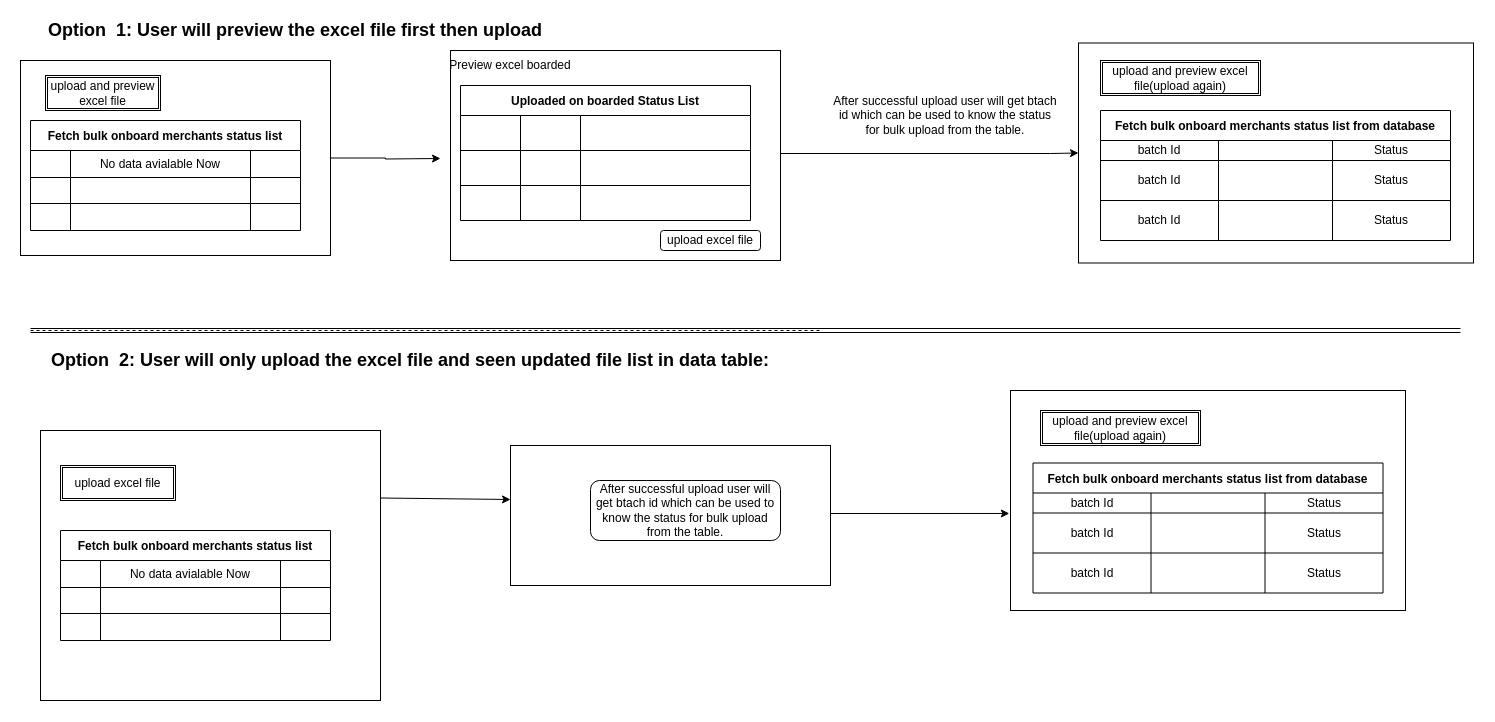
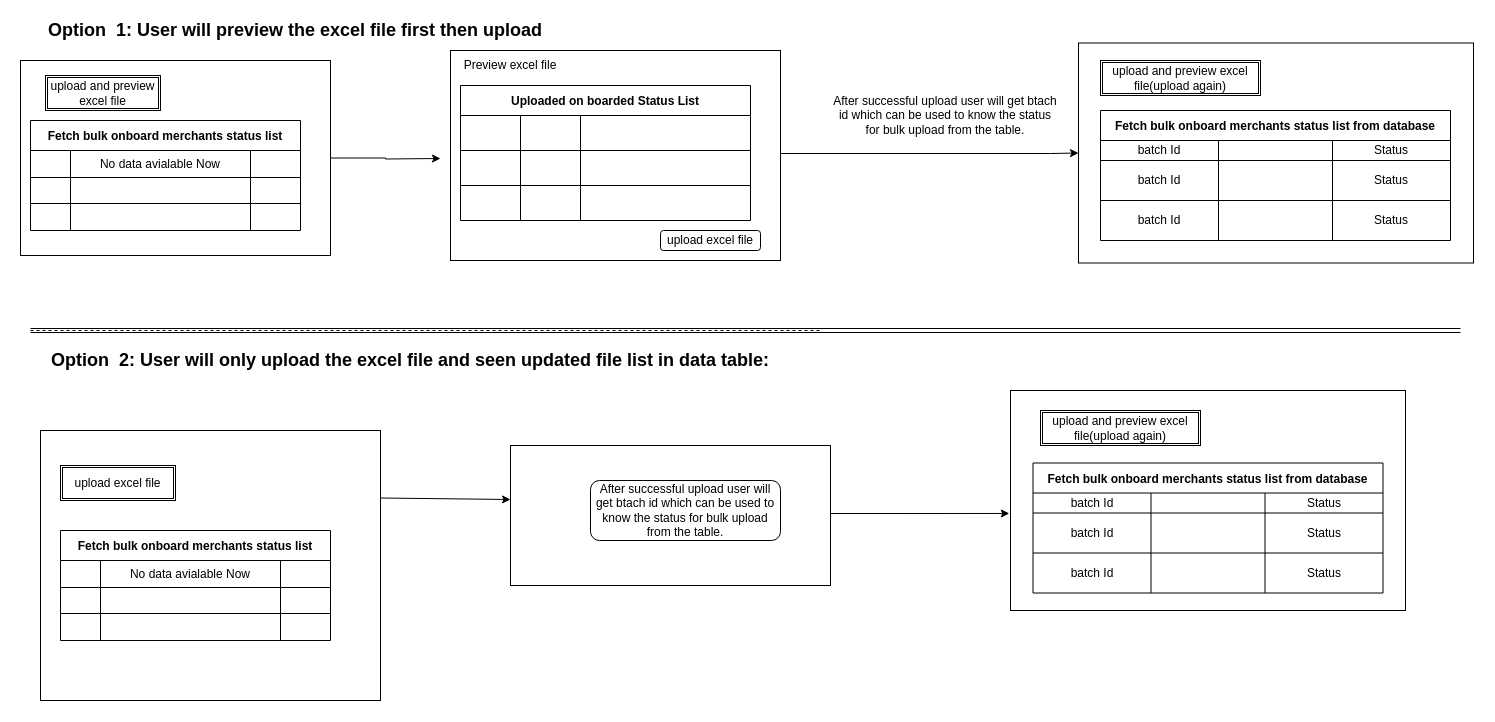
node "Preview excel boarded": label "Preview excel boarded" -> "Preview excel file"
